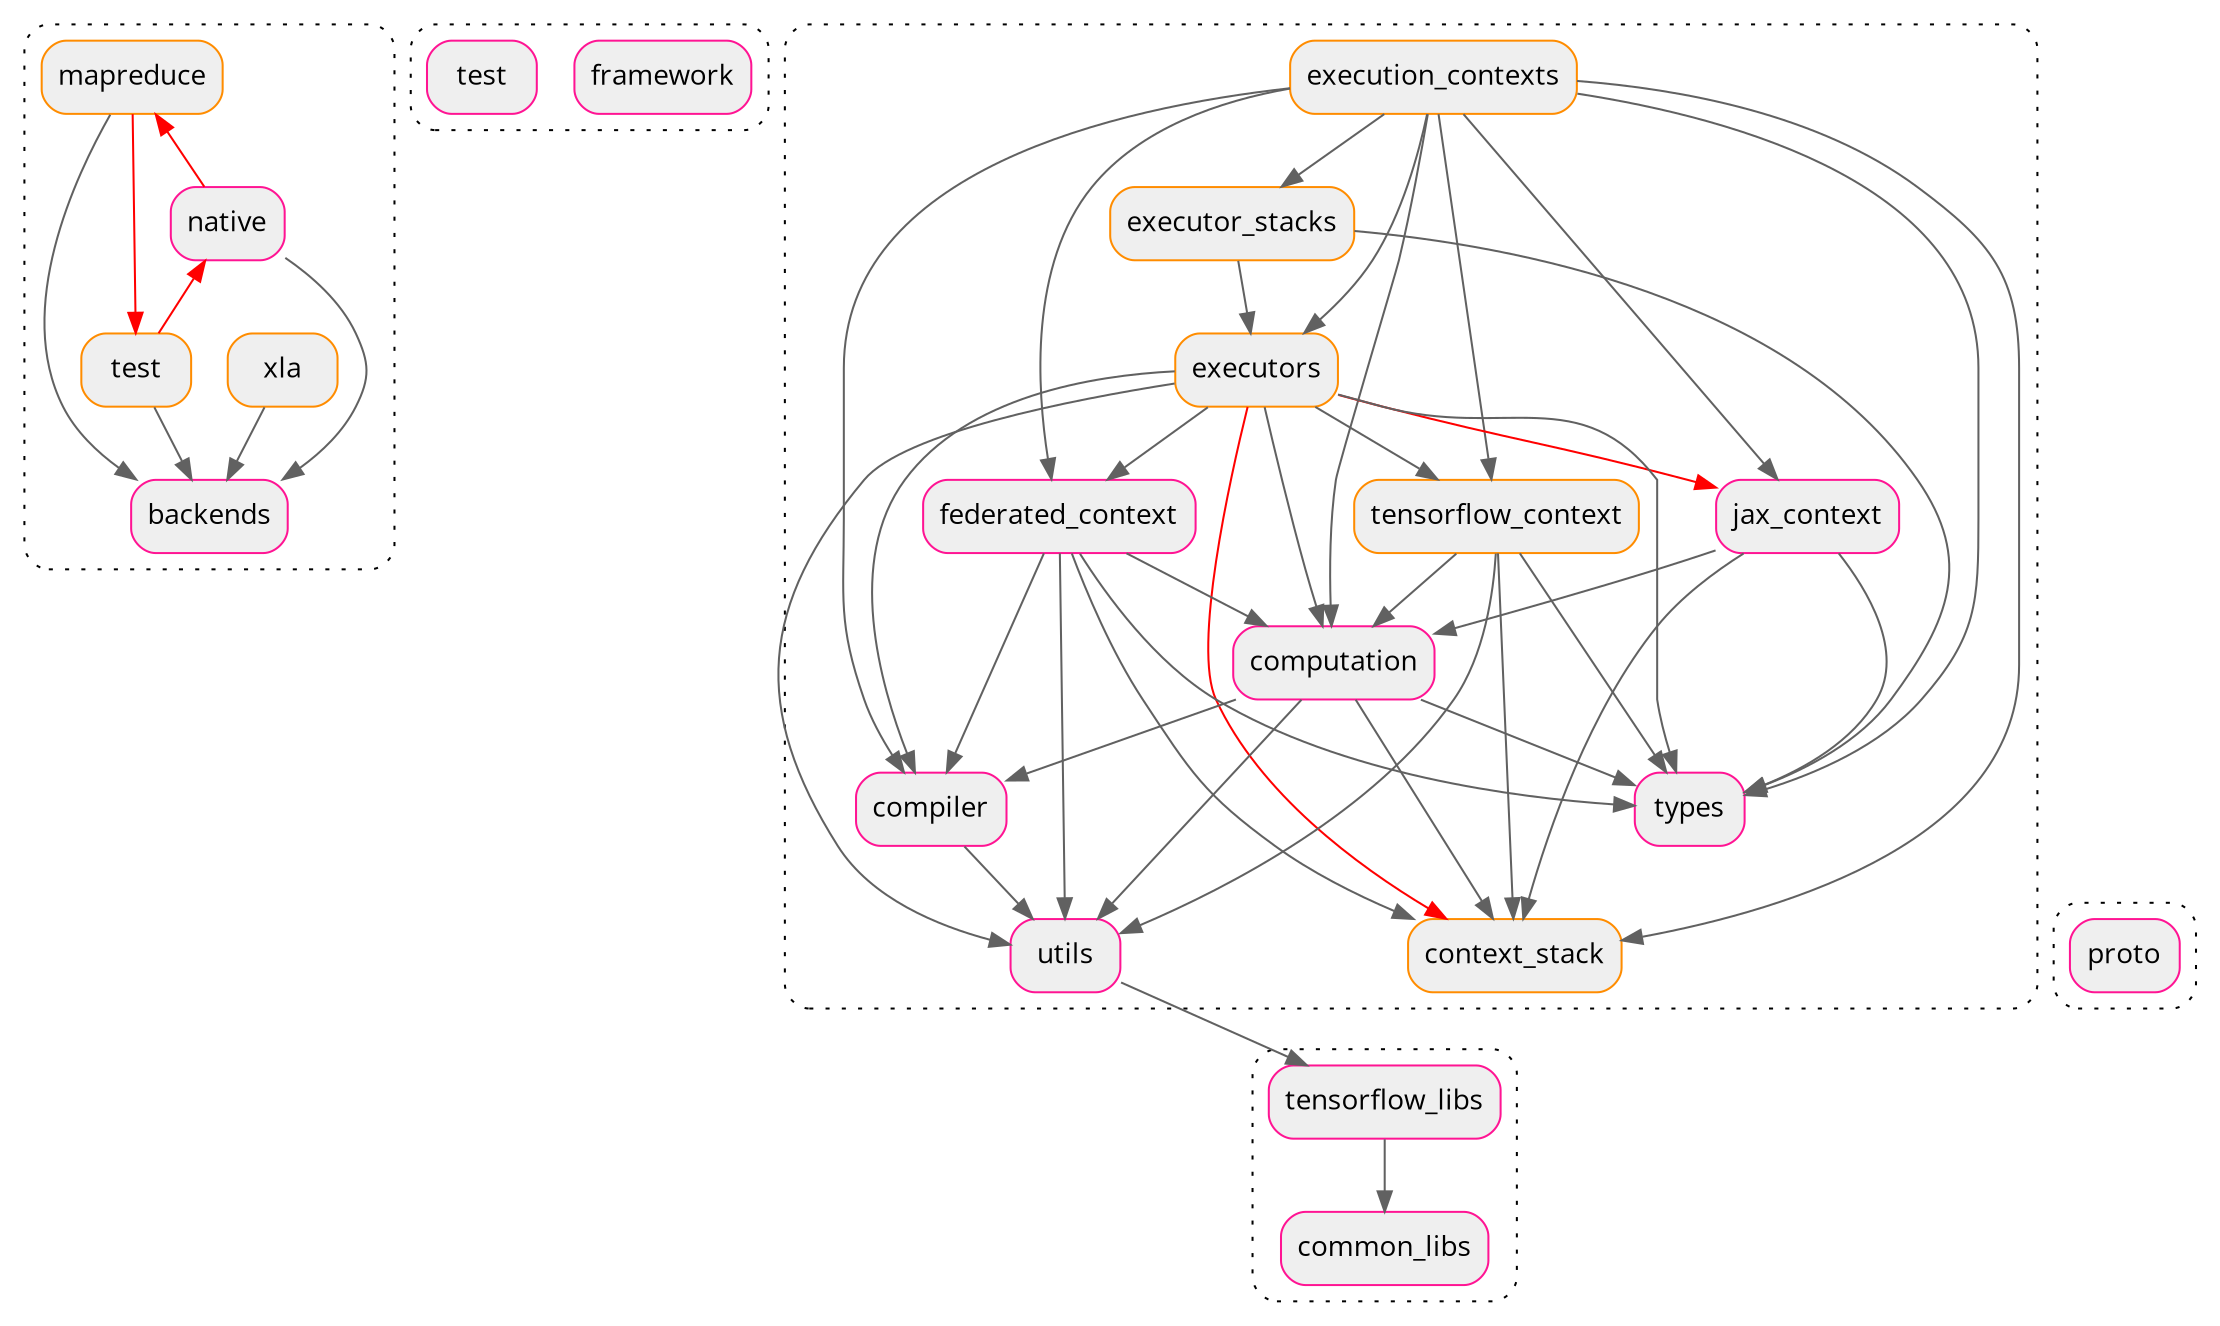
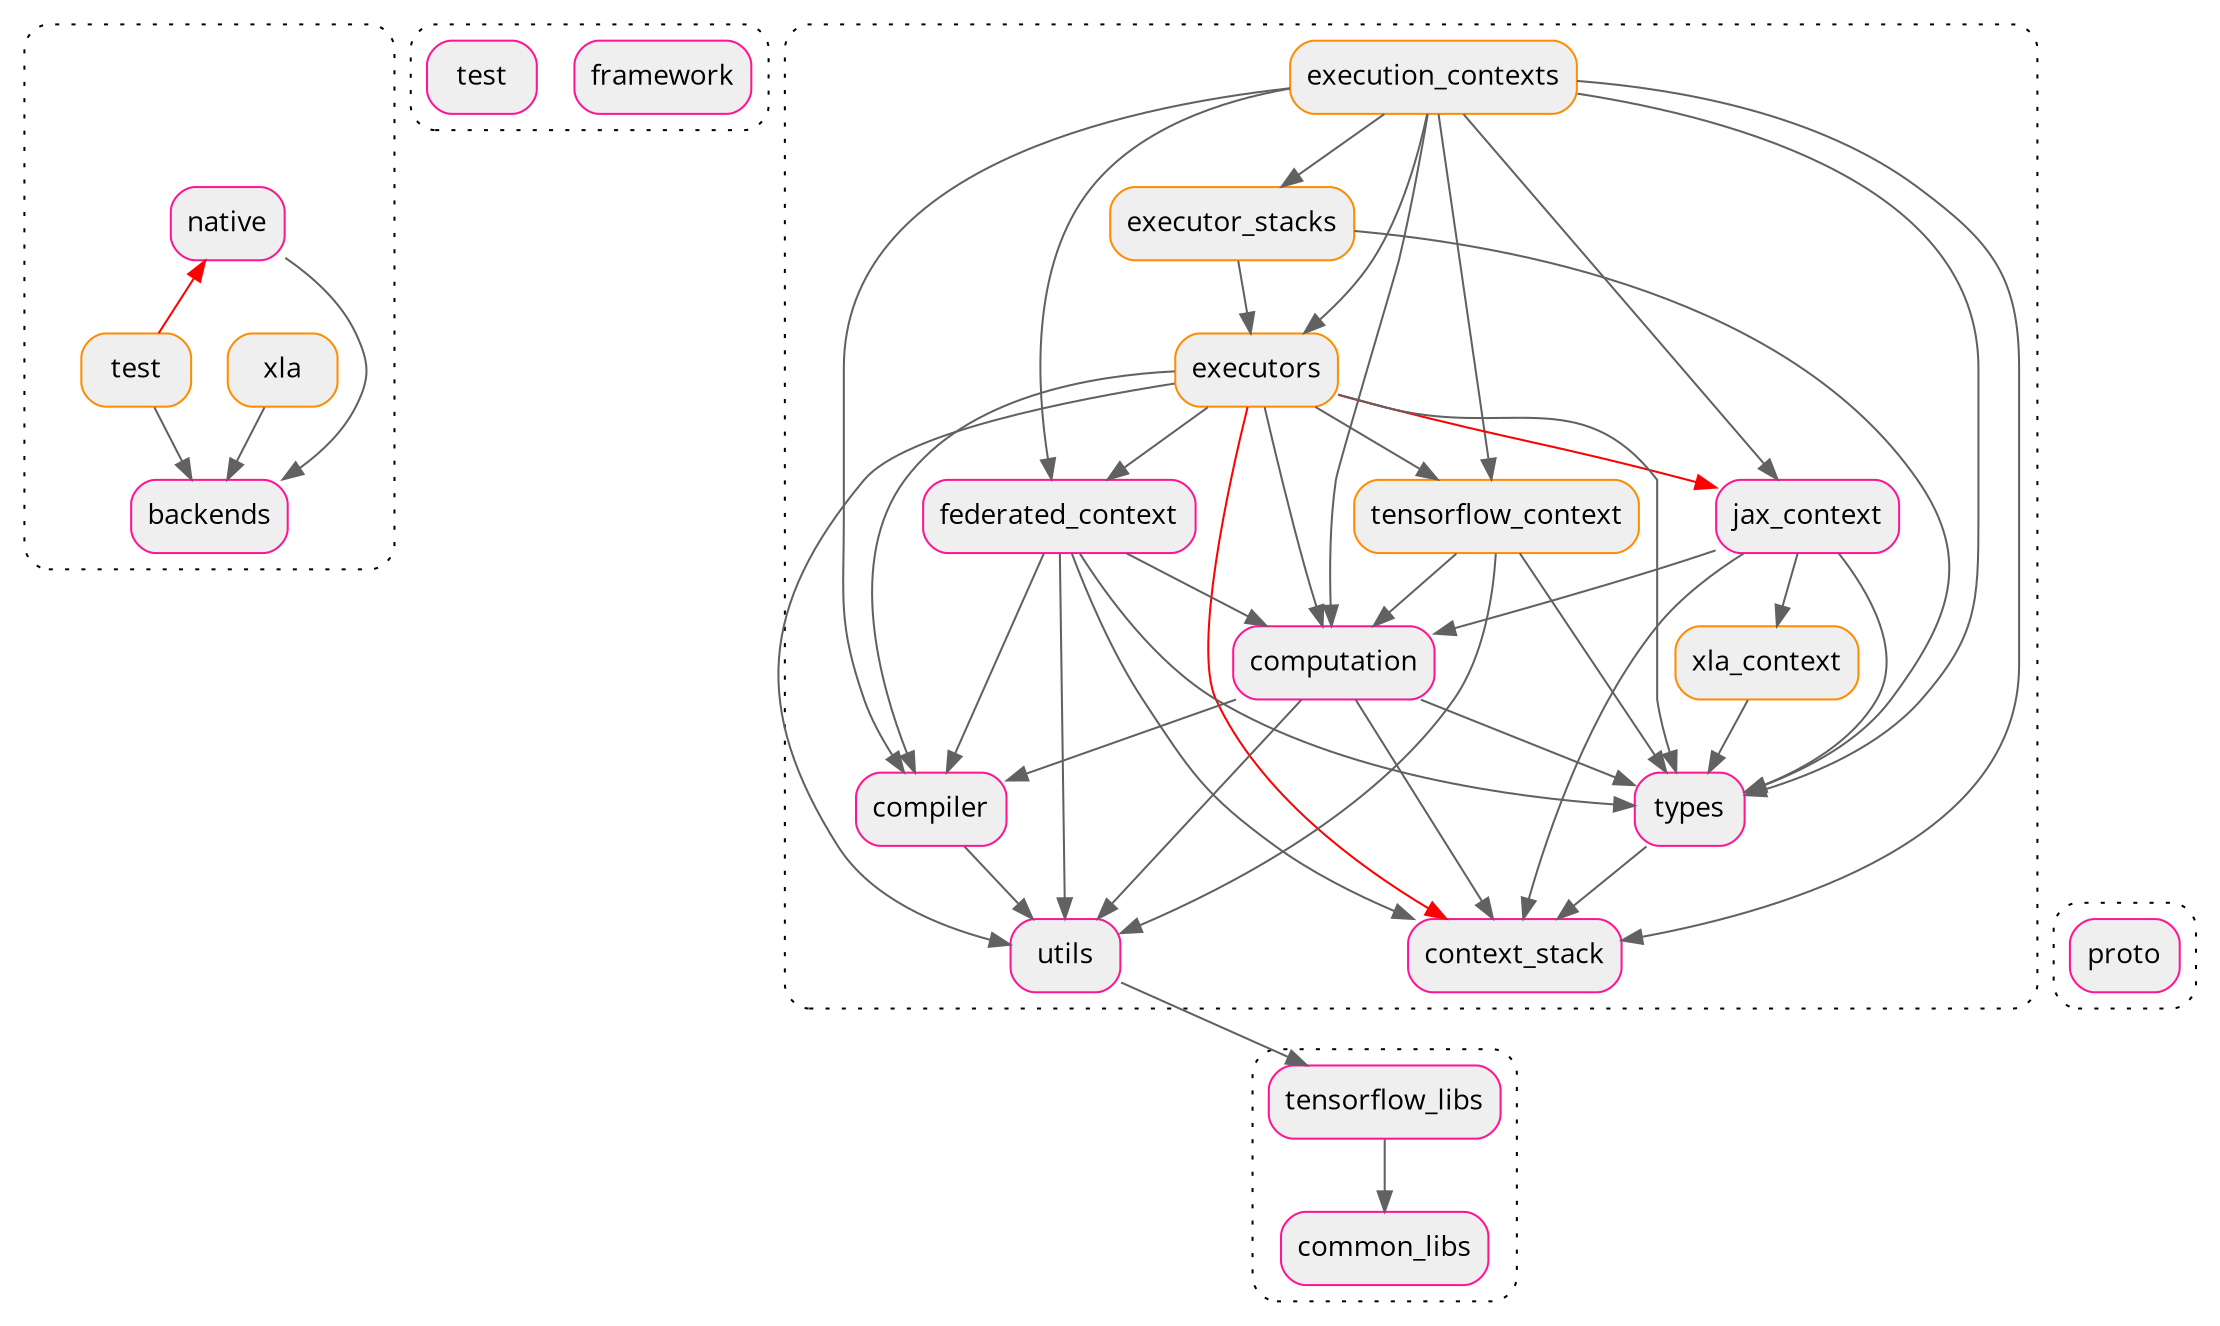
node "mapreduce": removed
node "xla_context": added
edge "tensorflow_context" -> "context_stack": now "types" -> "context_stack"
node "context_stack": color darkorange -> deeppink
